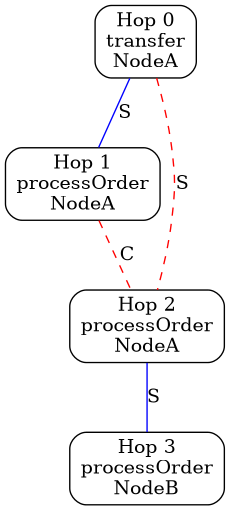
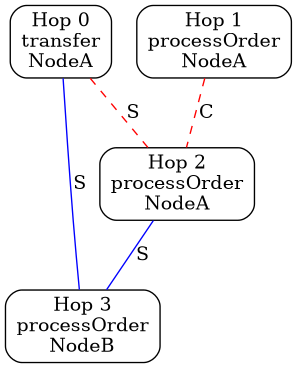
edge "Hop 0 transfer NodeA" -- "Hop 1 processOrder NodeA": now "Hop 0 transfer NodeA" -- "Hop 3 processOrder NodeB"
